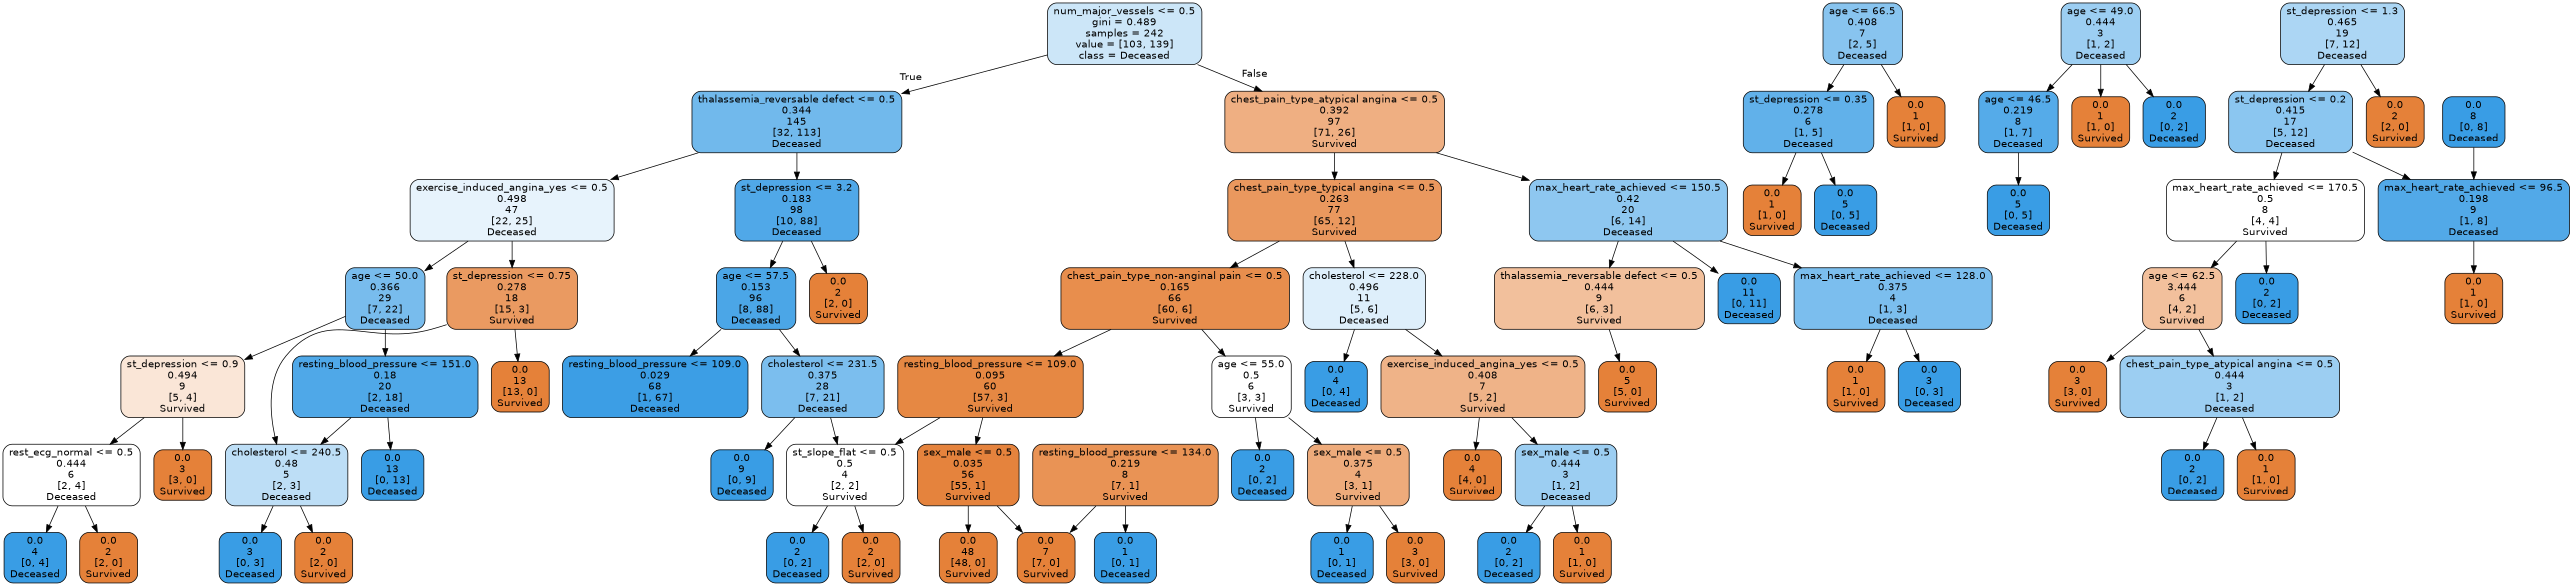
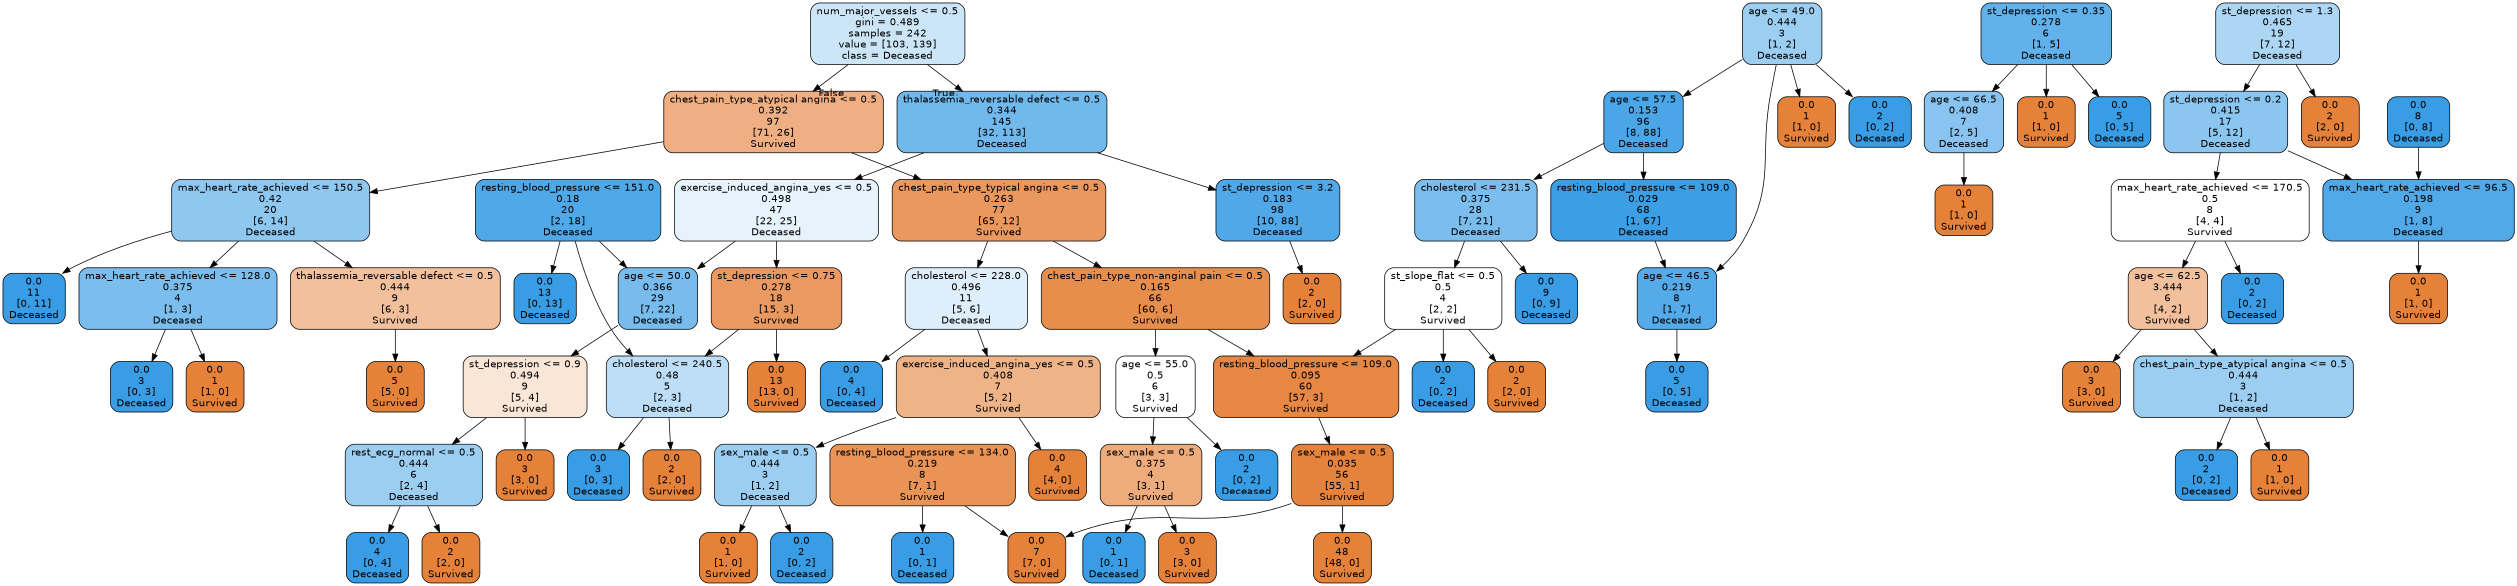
edge "age <= 66.5 0.408 7 [2, 5] Deceased" -> "st_depression <= 0.35 0.278 6 [1, 5] Deceased": reversed
edge "st_depression <= 3.2 0.183 98 [10, 88] Deceased" -> "age <= 57.5 0.153 96 [8, 88] Deceased": now "age <= 49.0 0.444 3 [1, 2] Deceased" -> "age <= 57.5 0.153 96 [8, 88] Deceased"
edge "resting_blood_pressure <= 109.0 0.029 68 [1, 67] Deceased" -> "age <= 46.5 0.219 8 [1, 7] Deceased": added
edge "age <= 50.0 0.366 29 [7, 22] Deceased" -> "resting_blood_pressure <= 151.0 0.18 20 [2, 18] Deceased": reversed
edge "resting_blood_pressure <= 109.0 0.095 60 [57, 3] Survived" -> "st_slope_flat <= 0.5 0.5 4 [2, 2] Survived": reversed
node "rest_ecg_normal <= 0.5 0.444 6 [2, 4] Deceased": fillcolor #ffffff -> #9ccef2
